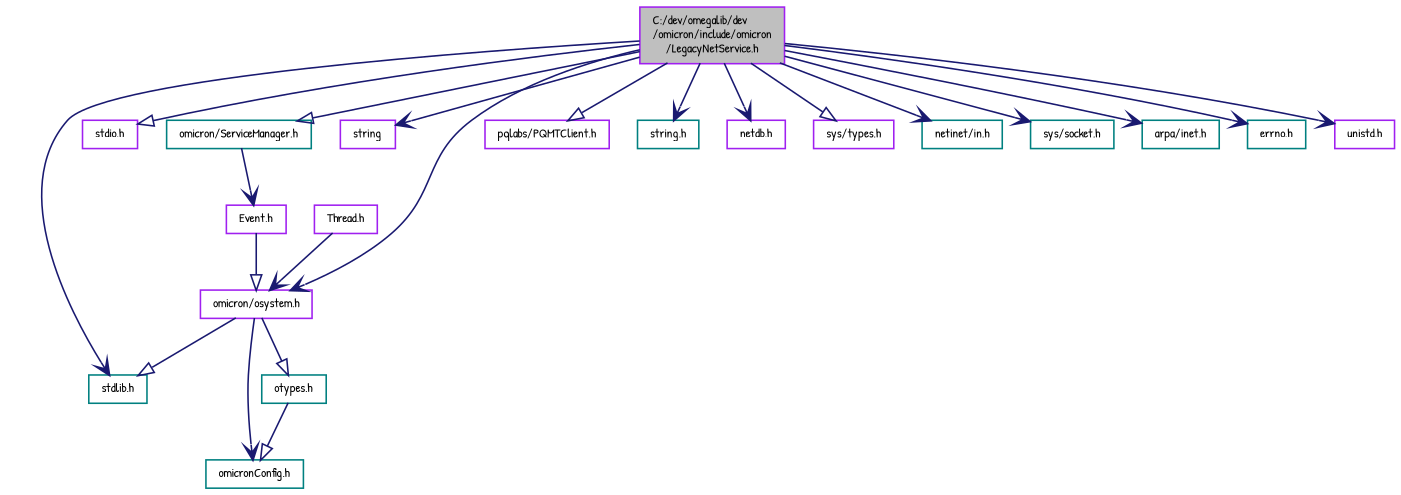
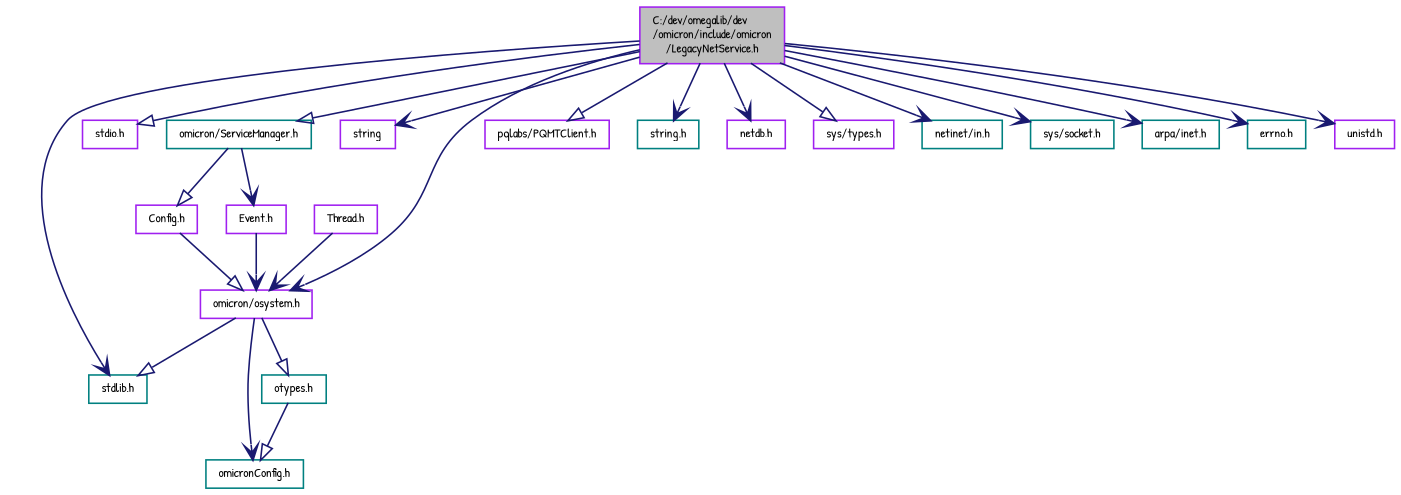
node "Config.h": added
edge "Event.h" -> "omicron/osystem.h": arrowhead onormal -> vee
